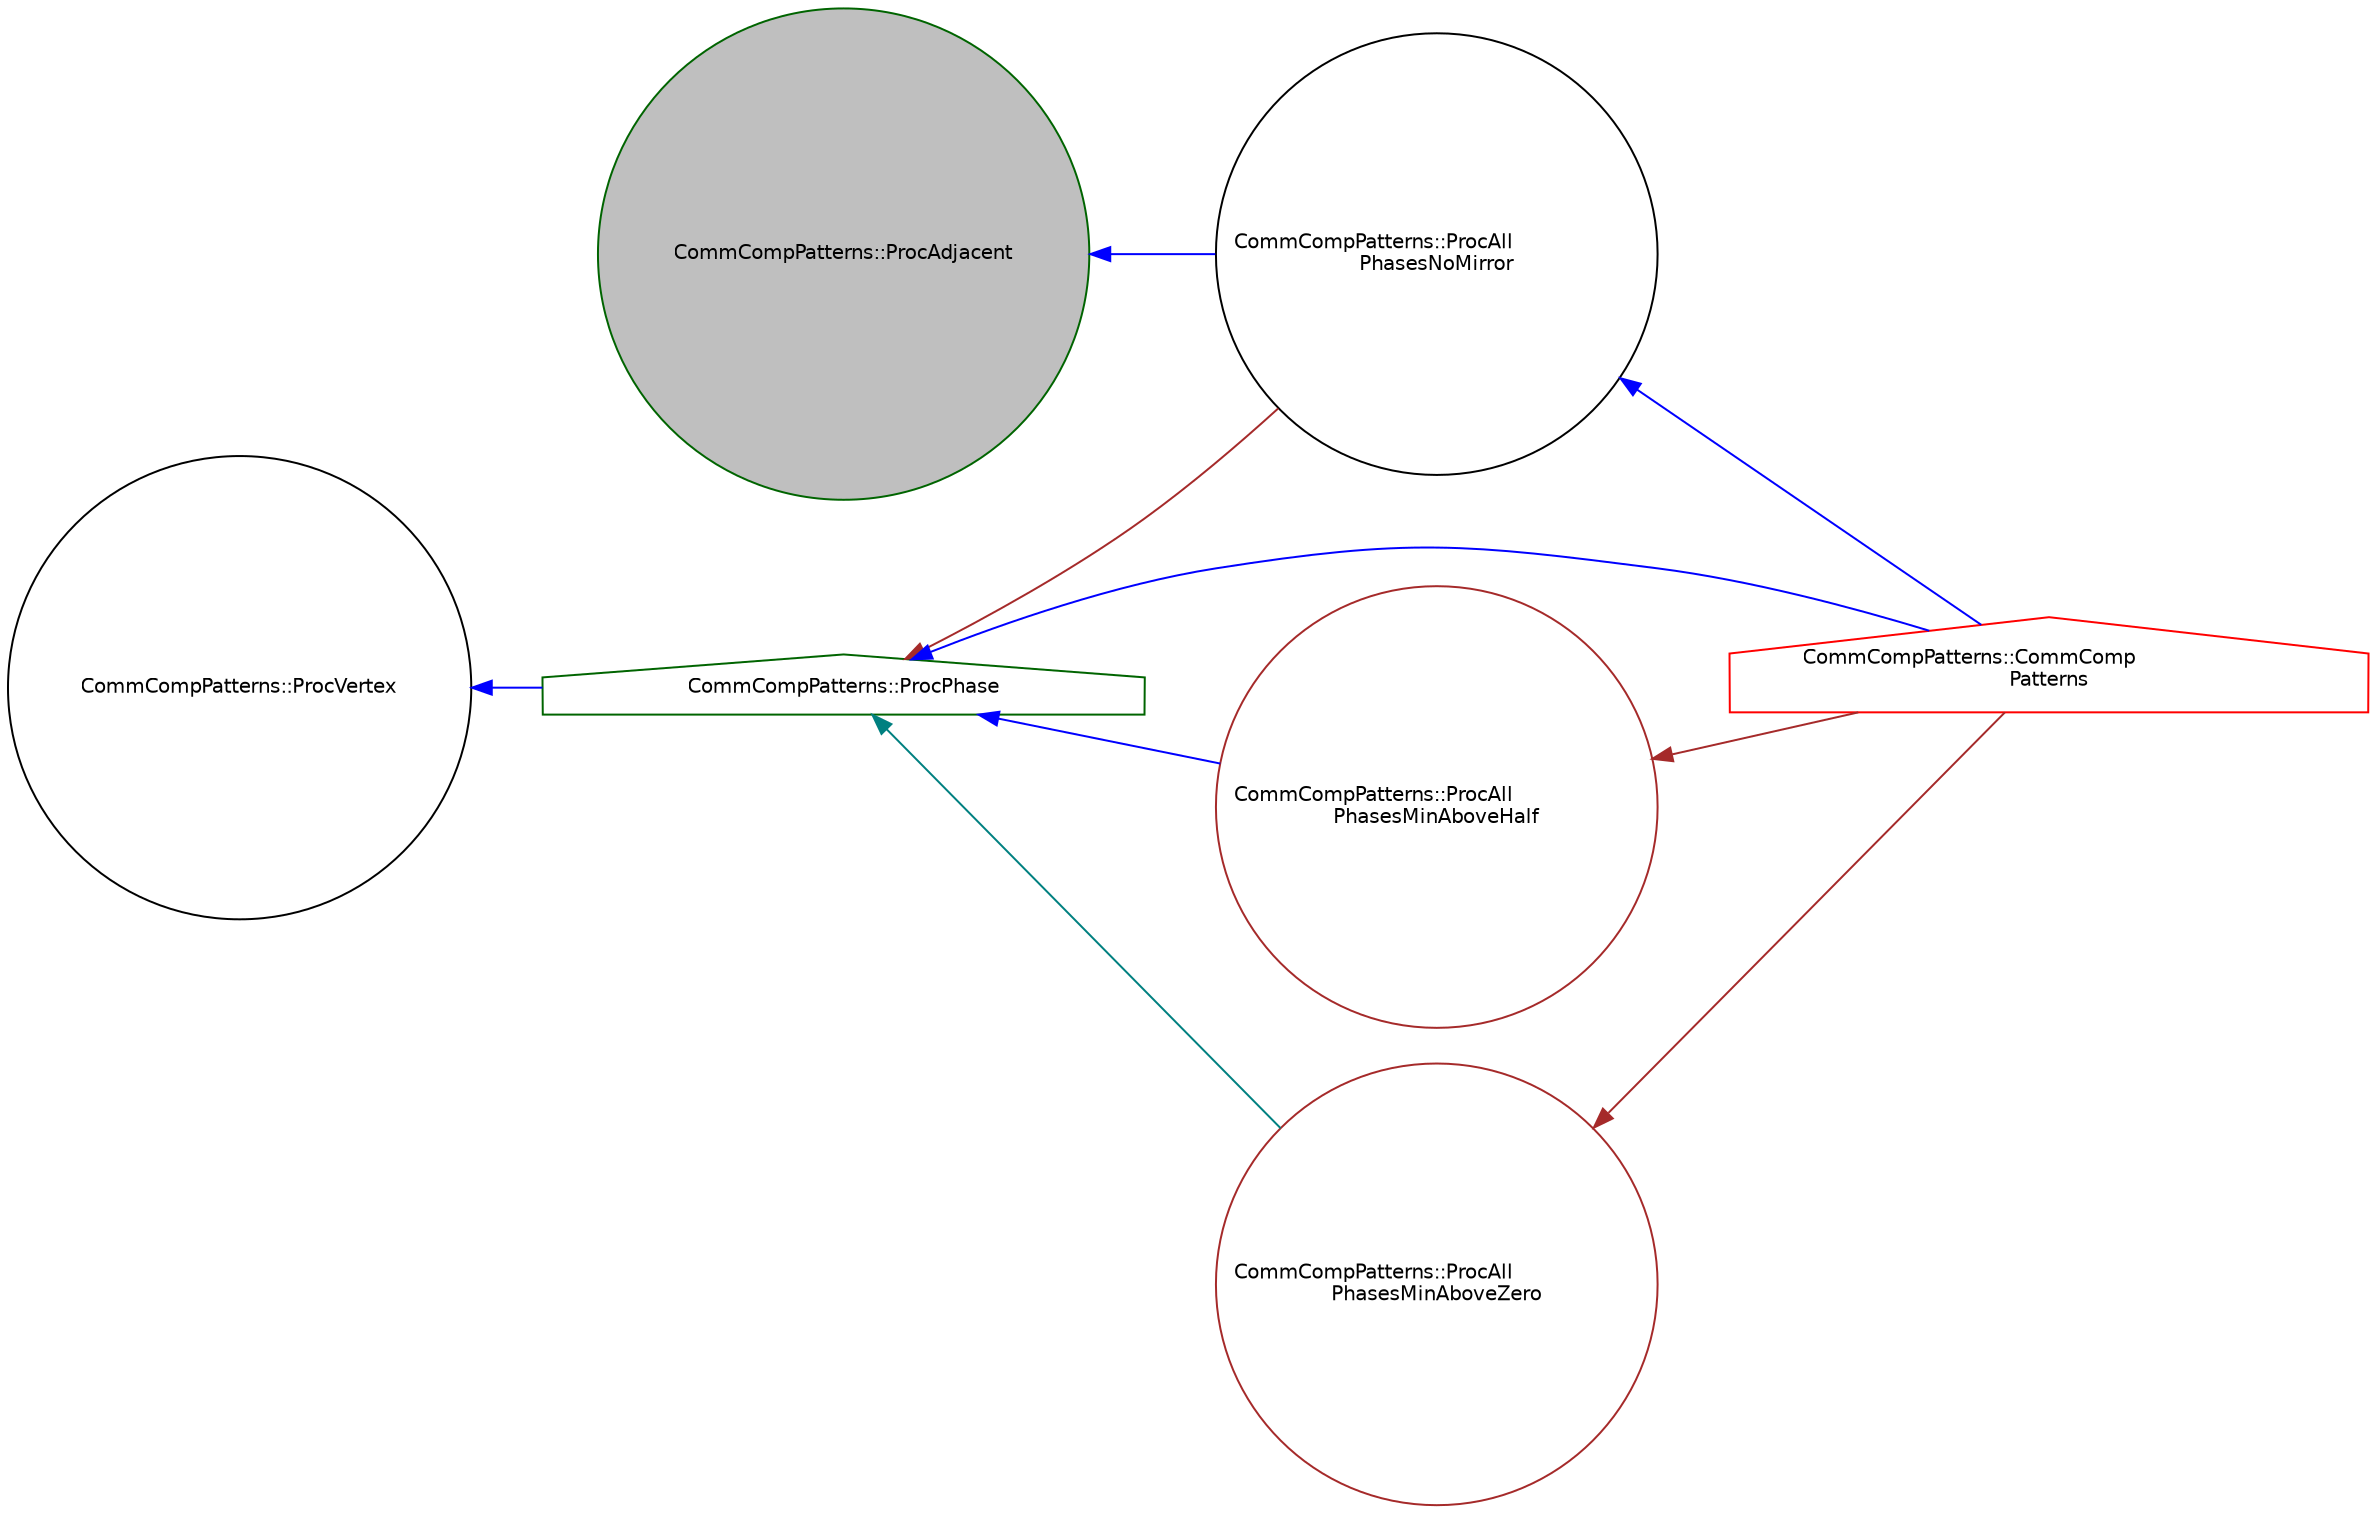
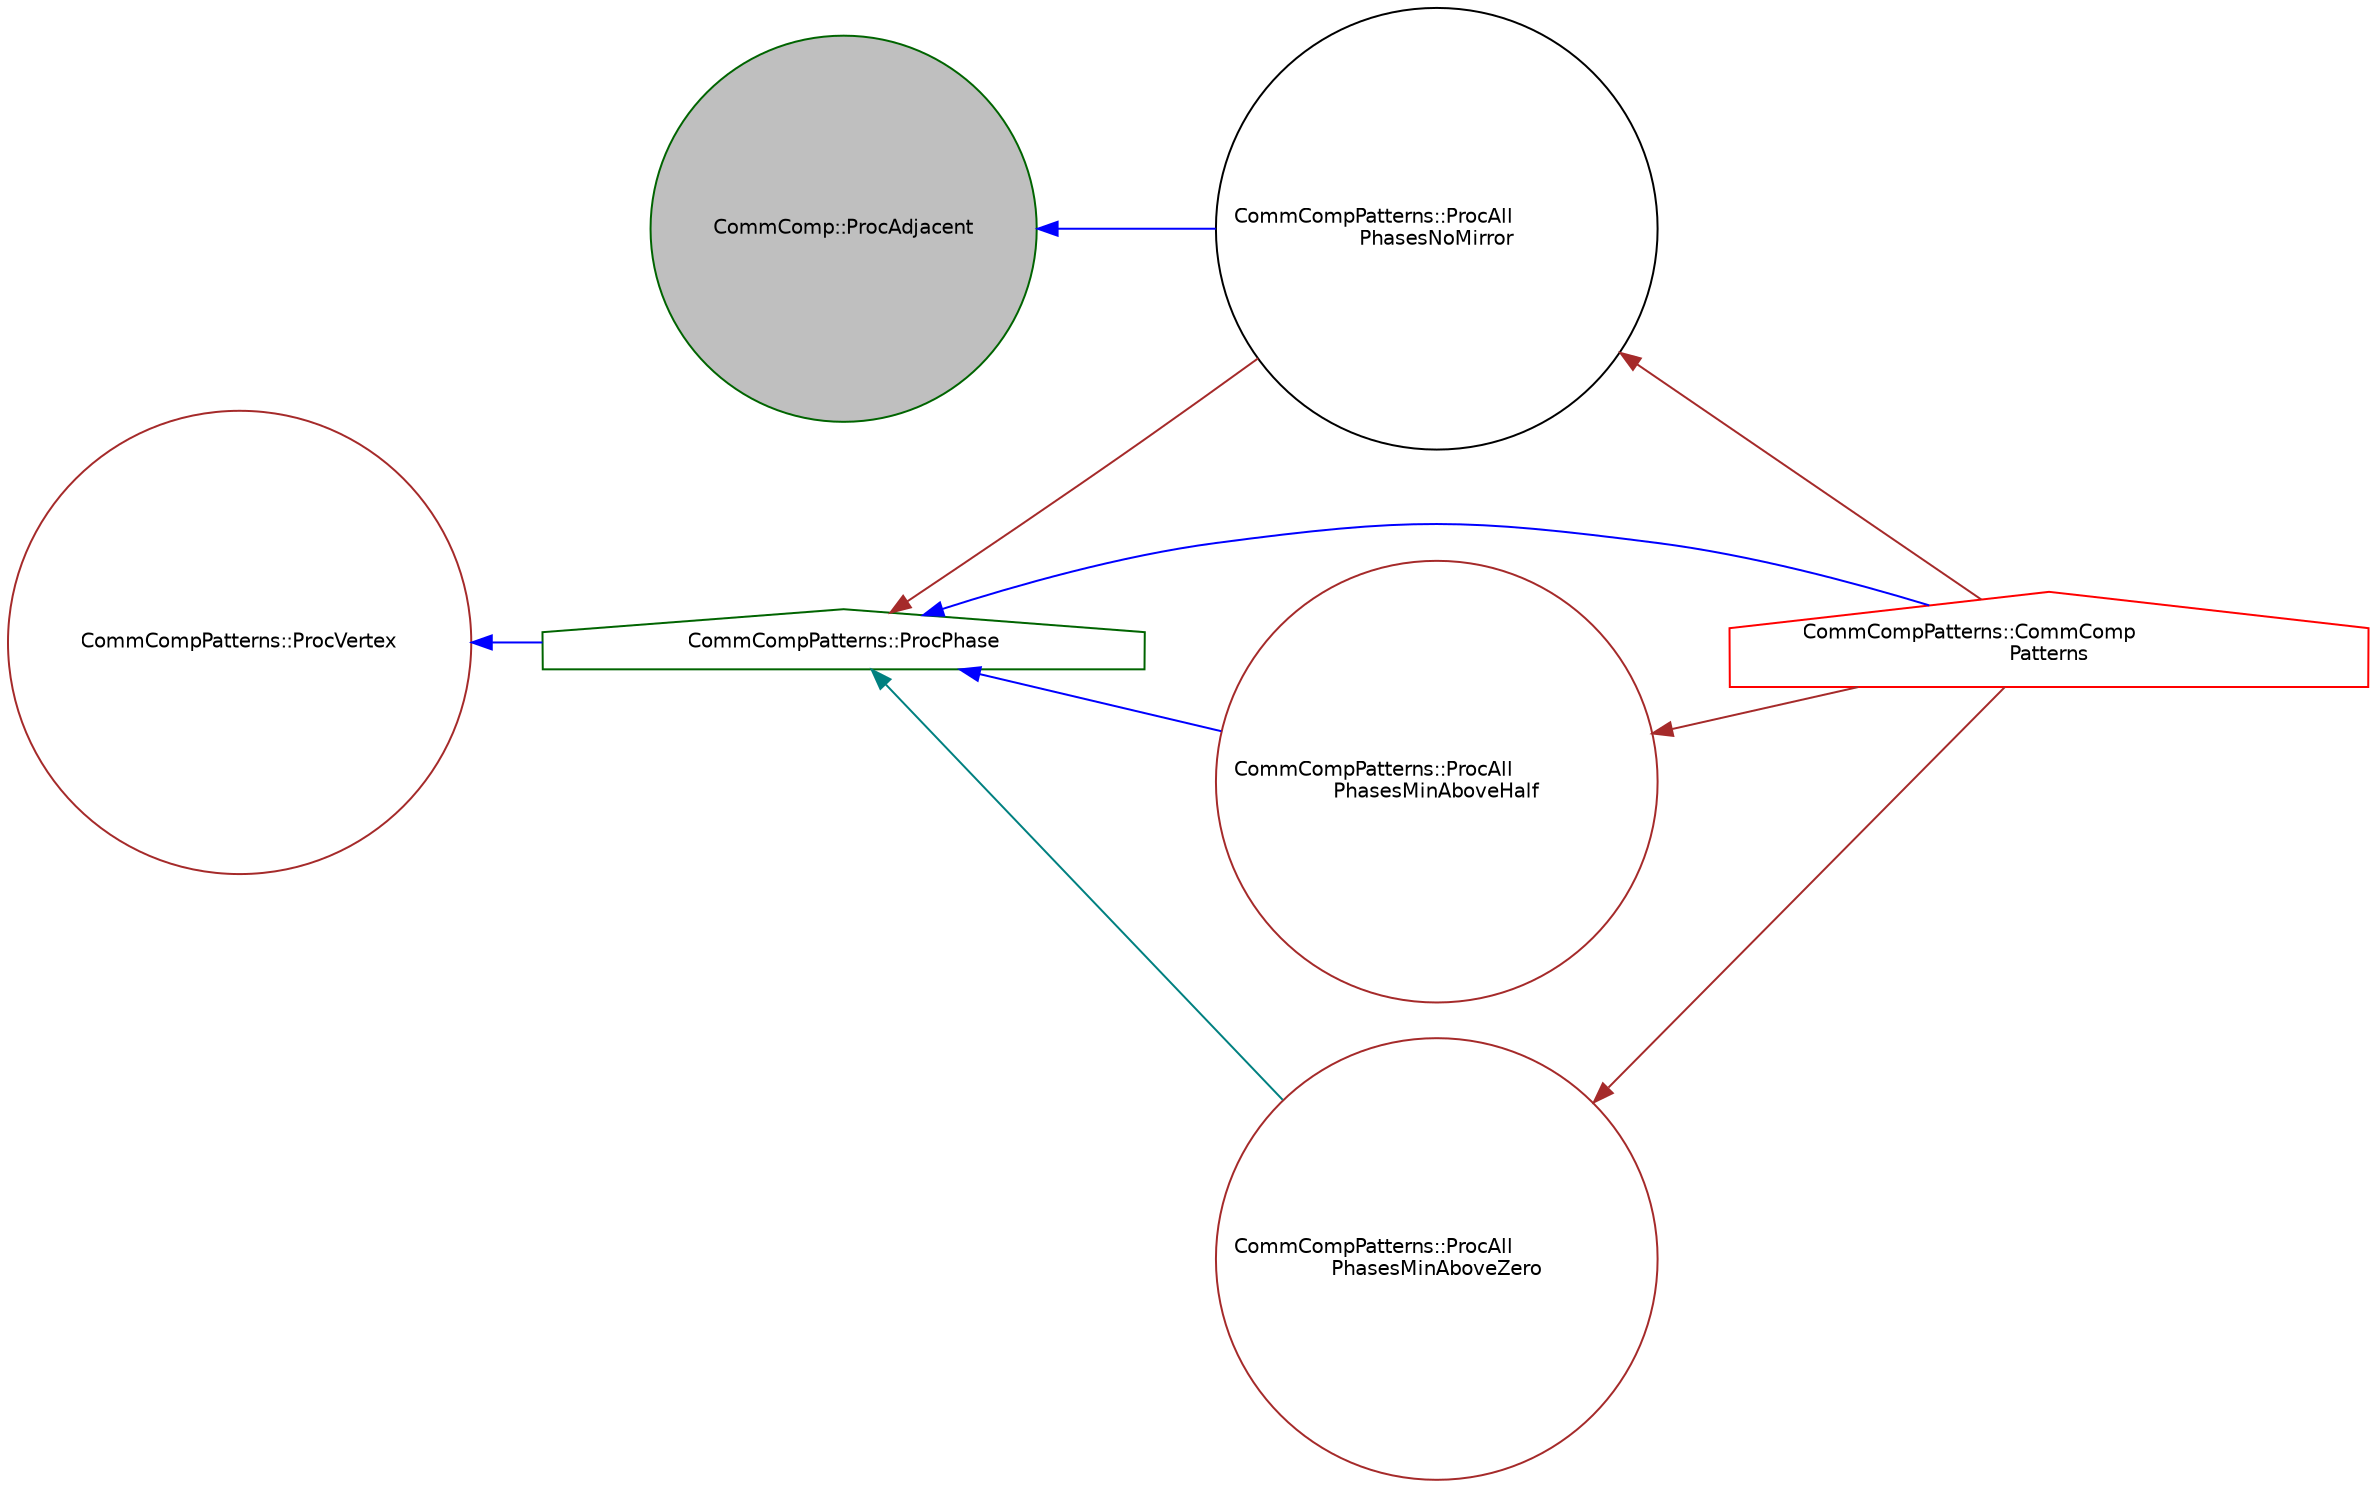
node "CommCompPatterns::ProcAdjacent": label "CommCompPatterns::ProcAdjacent" -> "CommComp::ProcAdjacent"
edge "CommCompPatterns::CommComp Patterns" -> "CommCompPatterns::ProcAll PhasesNoMirror": color blue -> brown
node "CommCompPatterns::ProcVertex": color black -> brown
